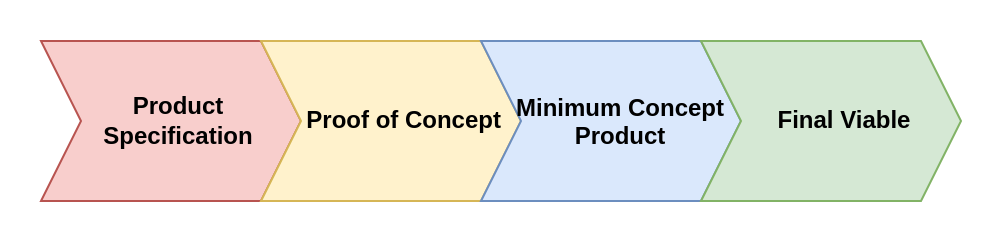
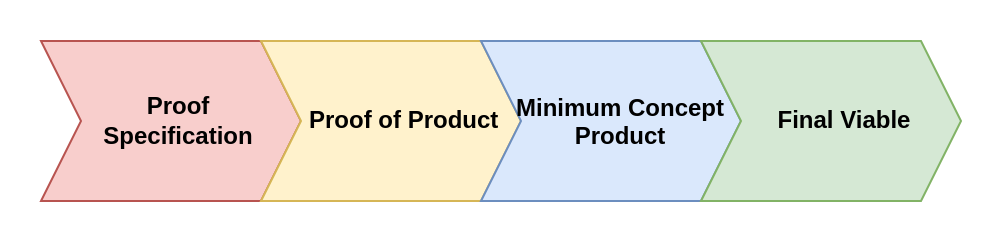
node "Product Specification": label "Product Specification" -> "Proof Specification"
node "Proof of Concept": label "Proof of Concept" -> "Proof of Product"
